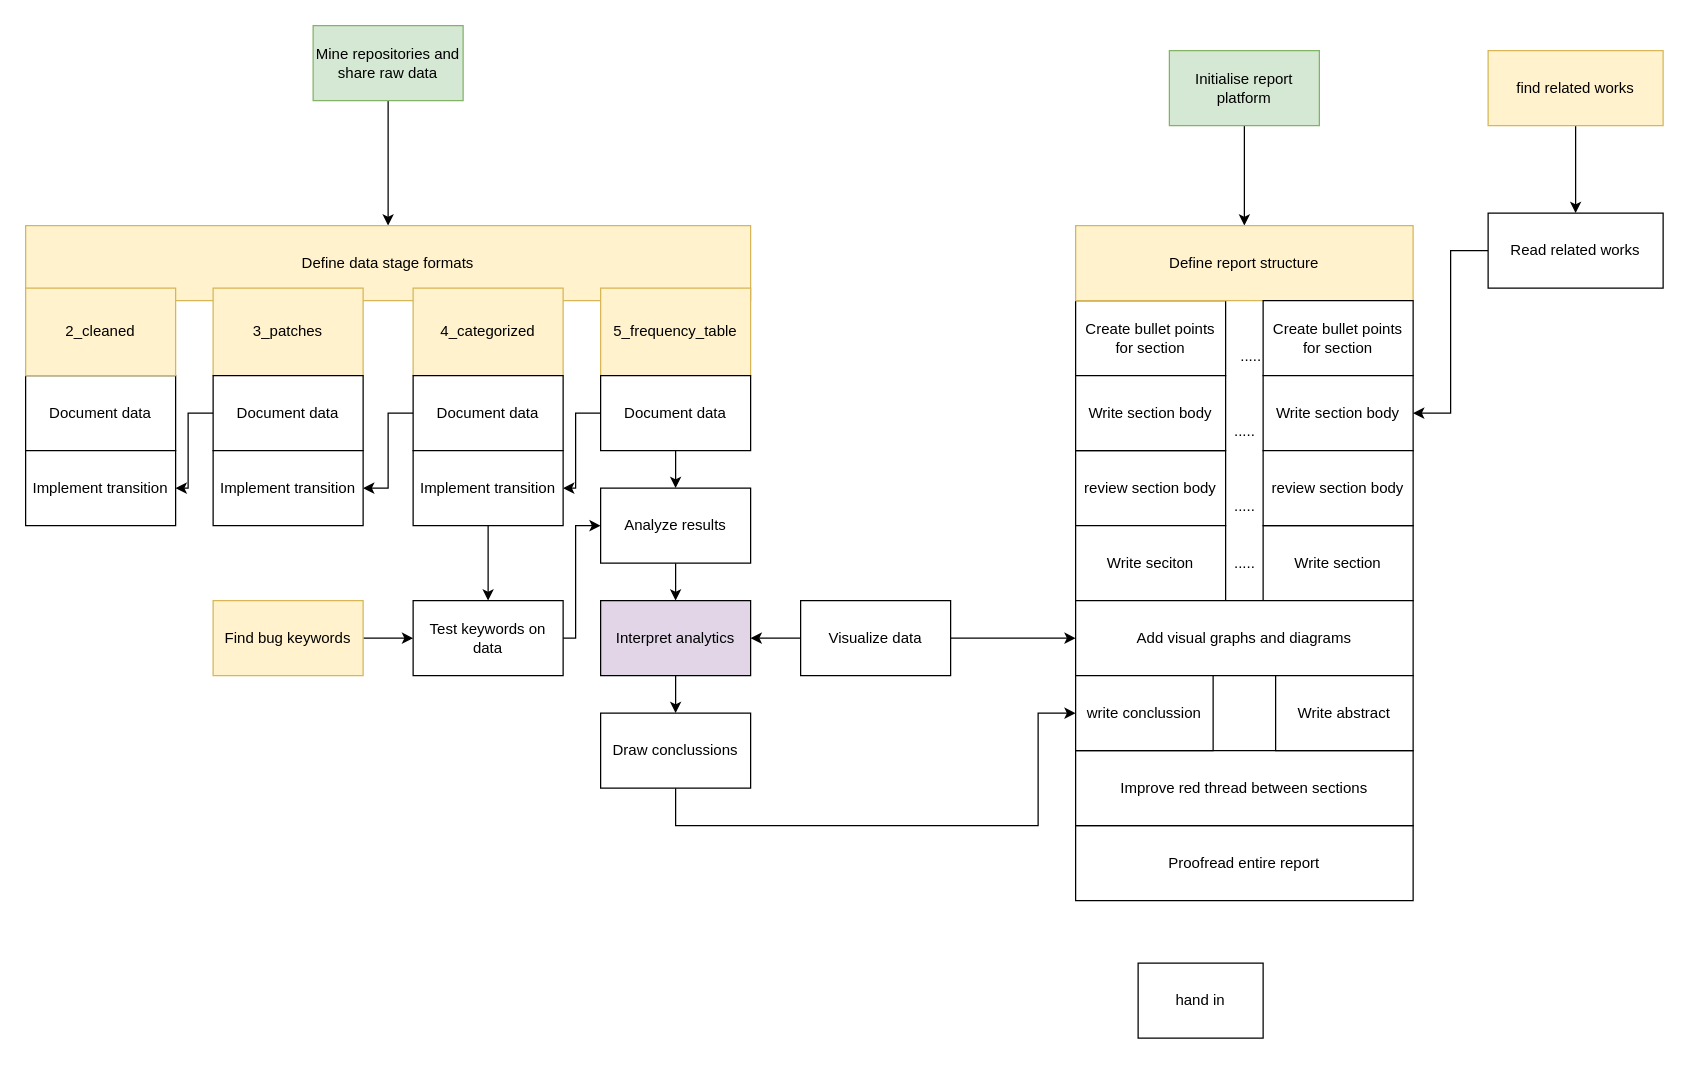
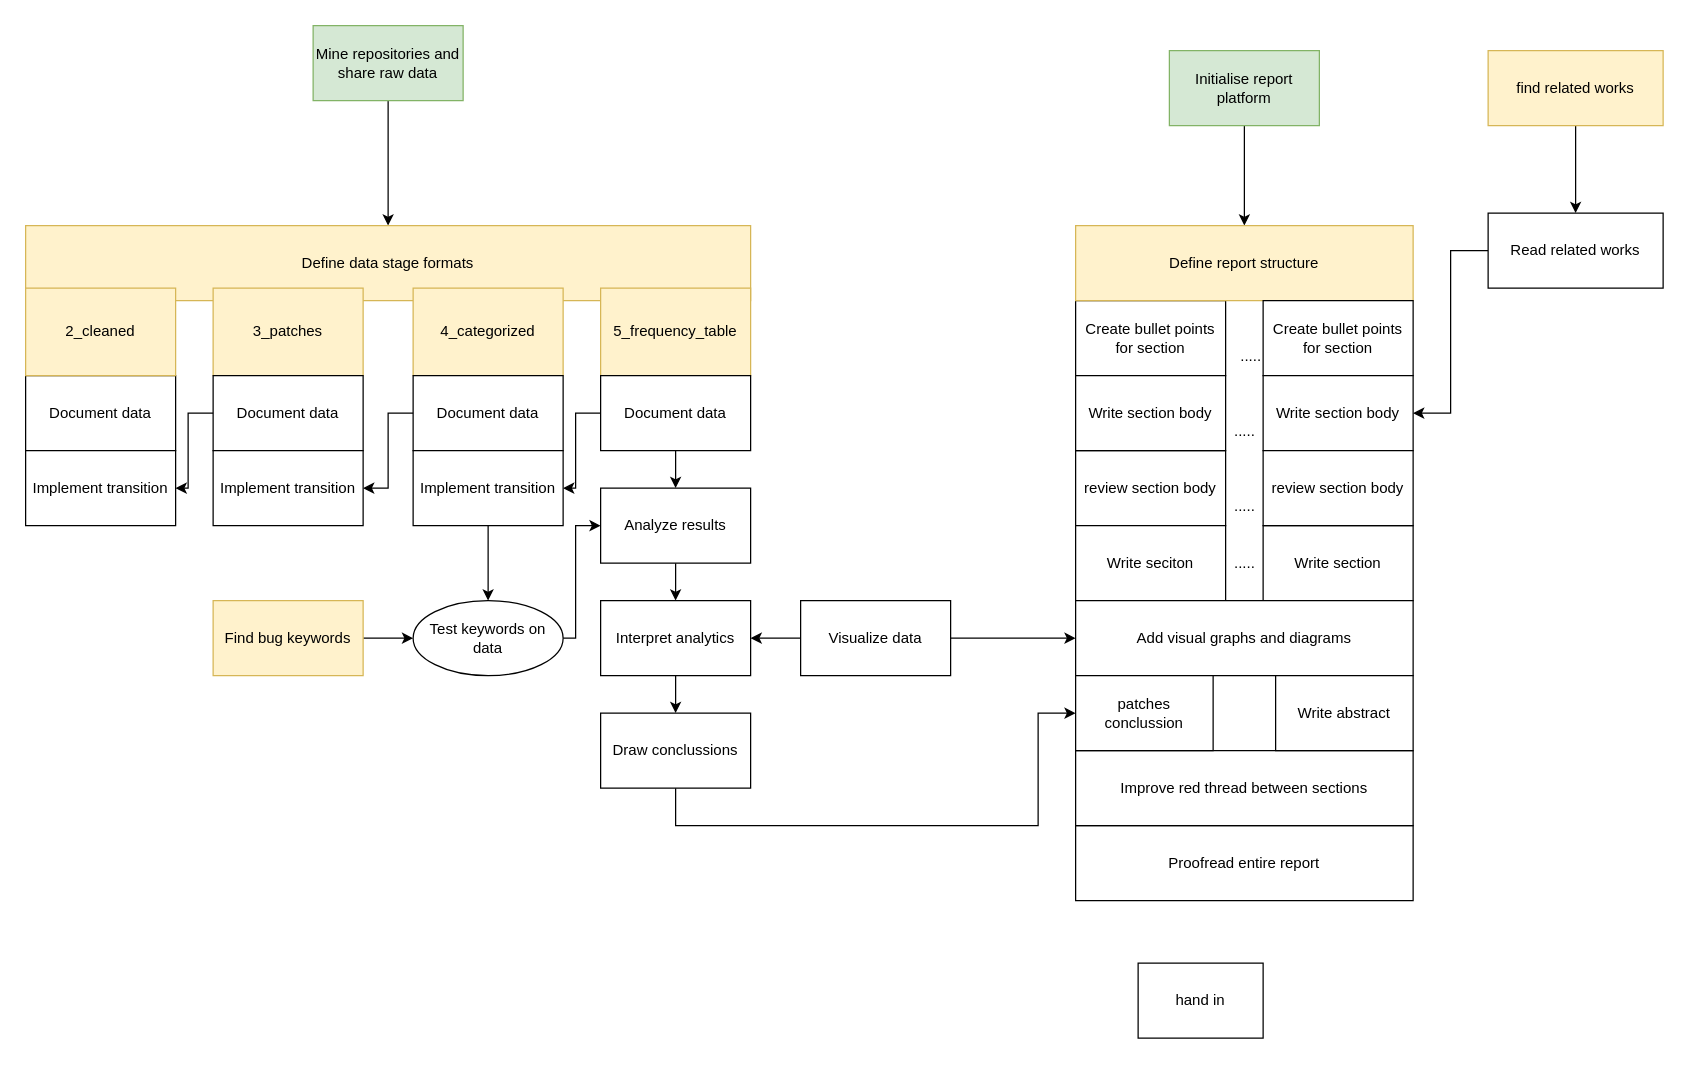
node "Test keywords on data": shape rectangle -> ellipse
node "Interpret analytics": fillcolor #e1d5e7 -> #ffffff
node "write conclussion": label "write conclussion" -> "patches conclussion"
